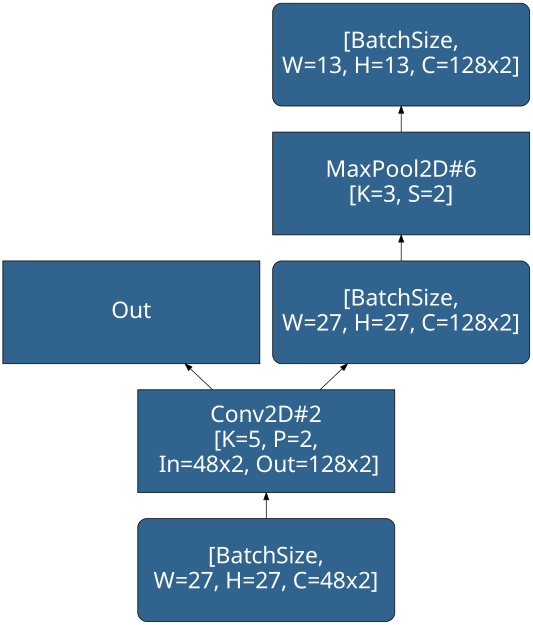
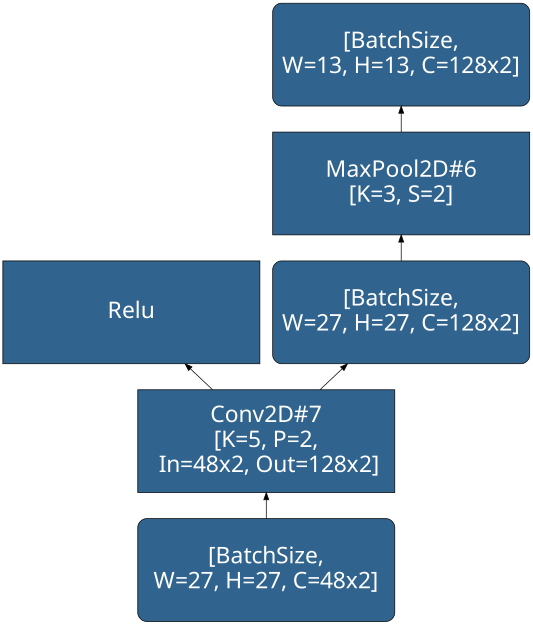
node "Out": label "Out" -> "Relu"
node "Conv2D#2 [K=5, P=2, In=48x2, Out=128x2]": label "Conv2D#2 [K=5, P=2, In=48x2, Out=128x2]" -> "Conv2D#7 [K=5, P=2, In=48x2, Out=128x2]"
